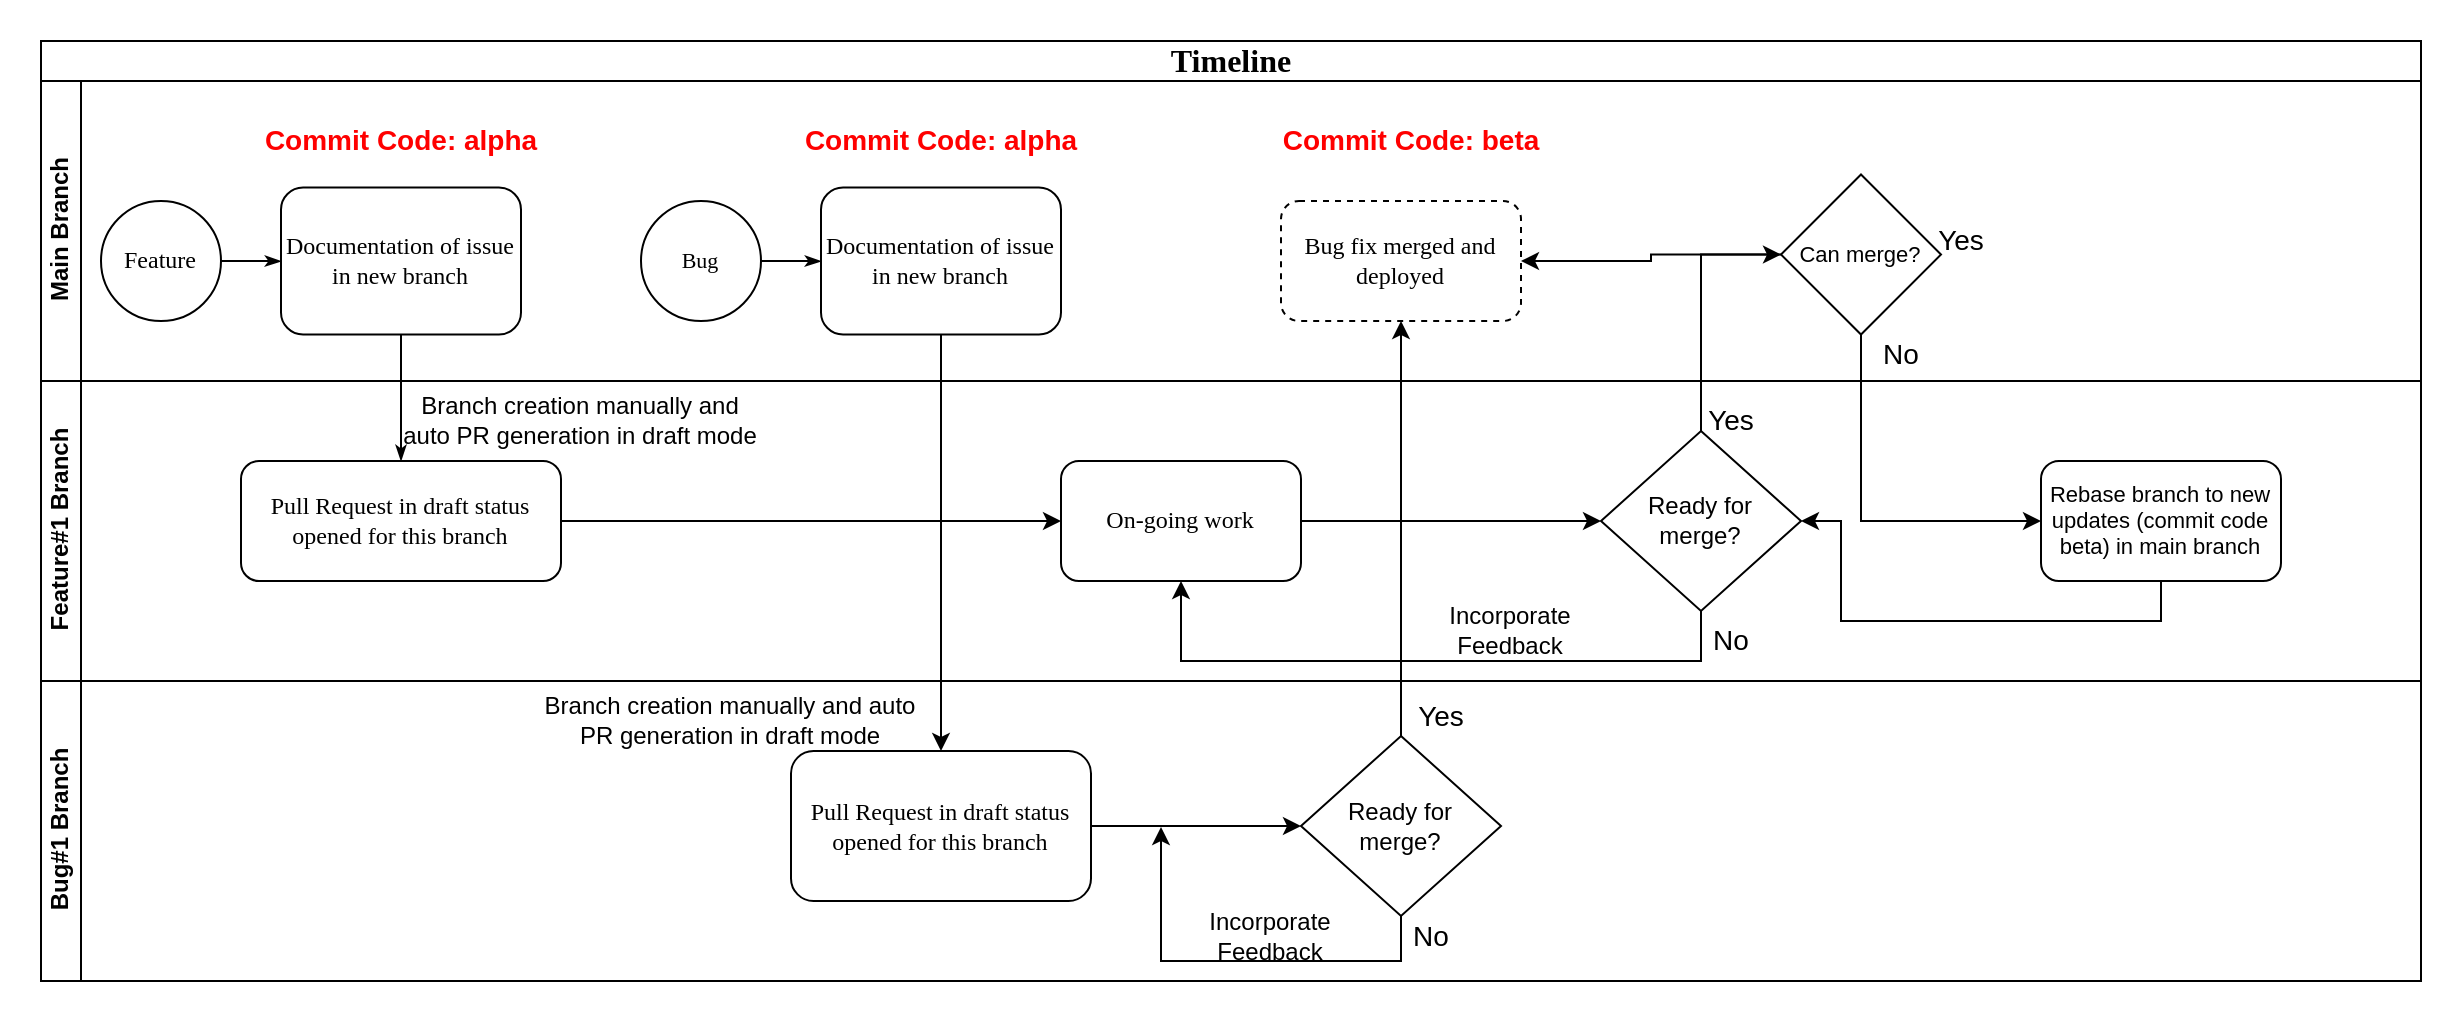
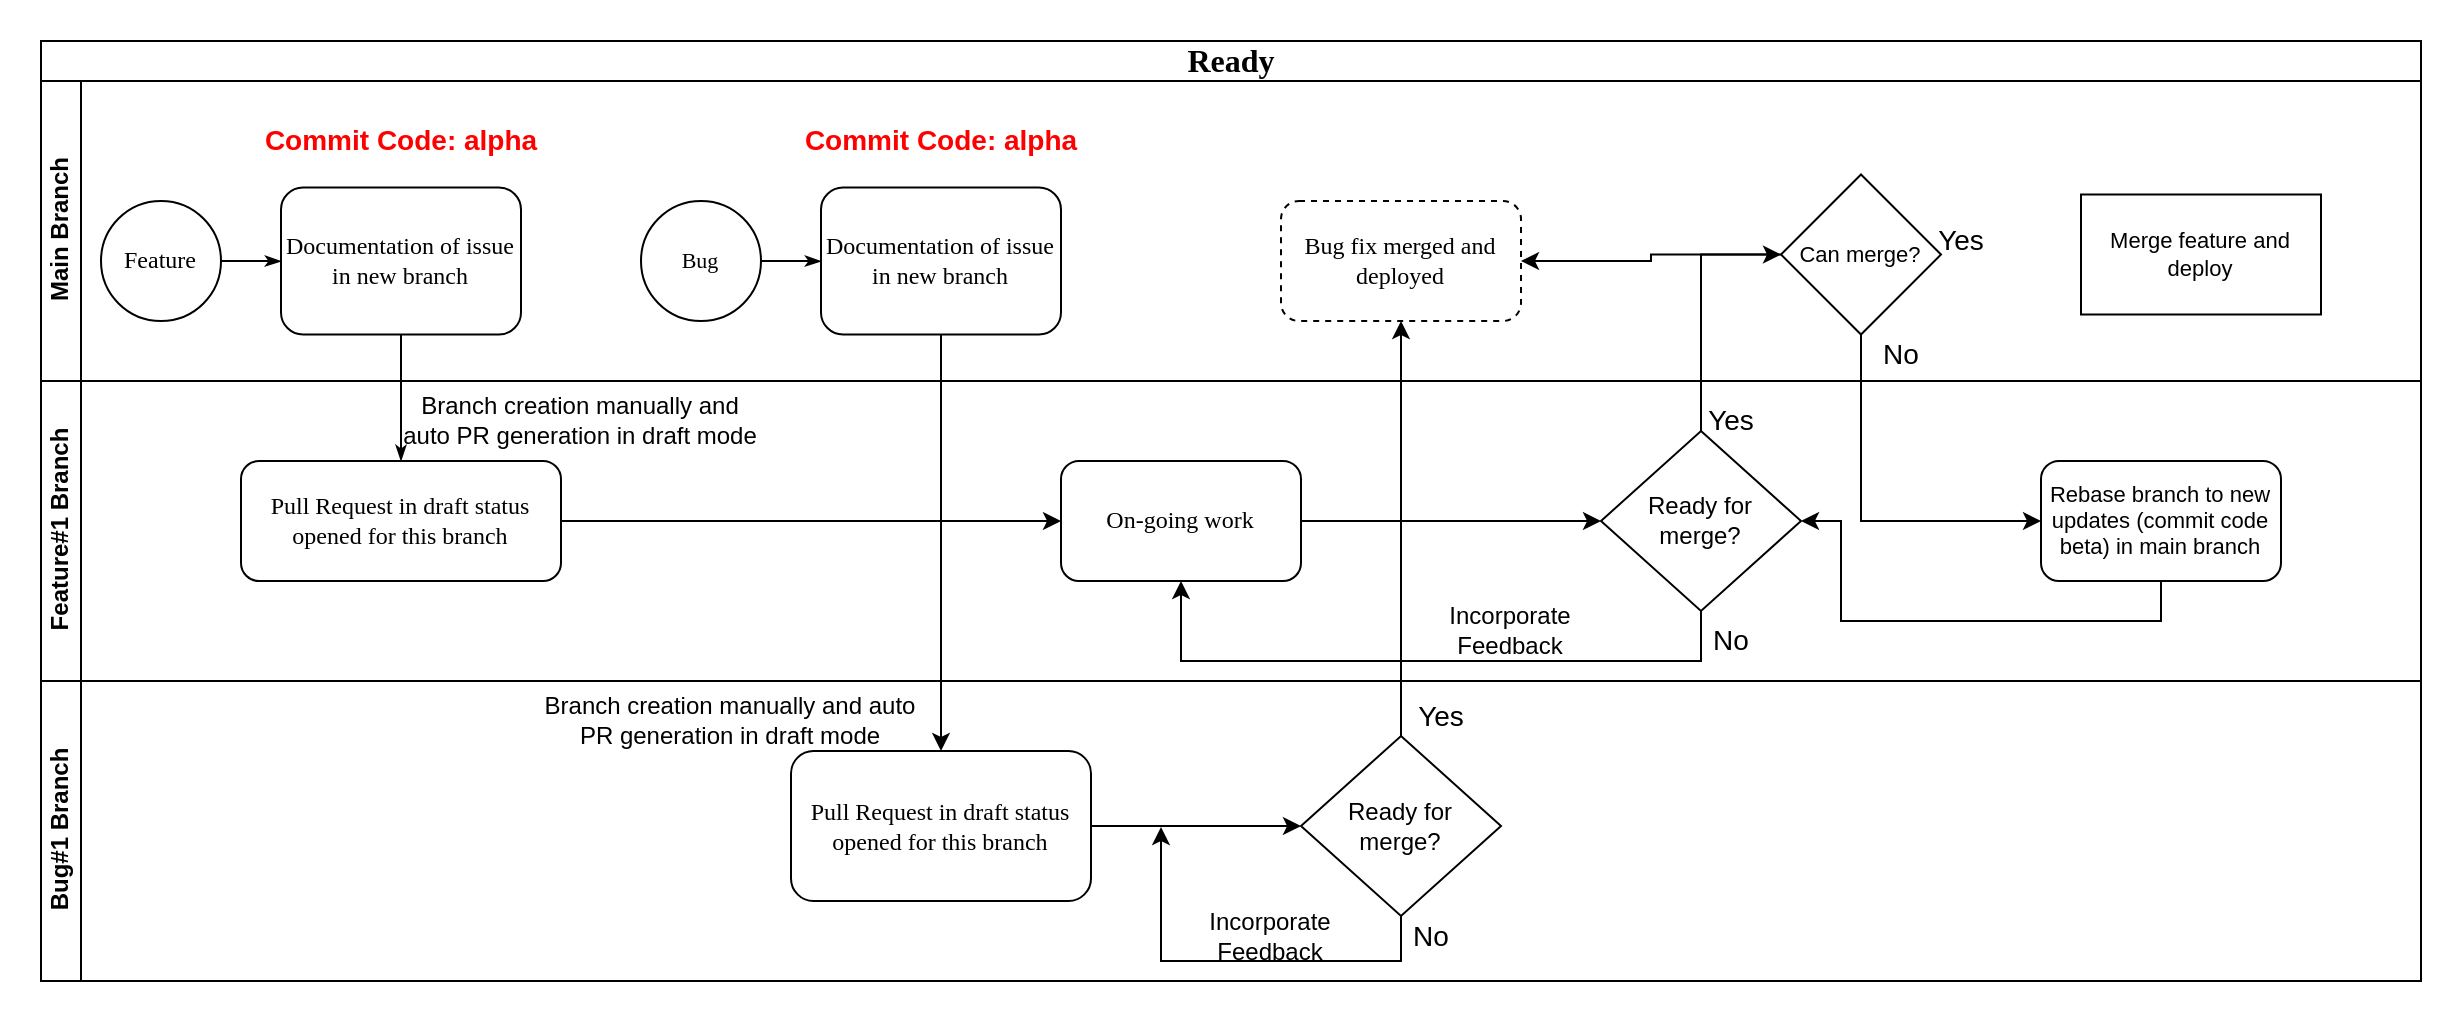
node "Timeline": label "Timeline" -> "Ready"
node "Commit Code: beta": removed
node "Merge feature and deploy": added
